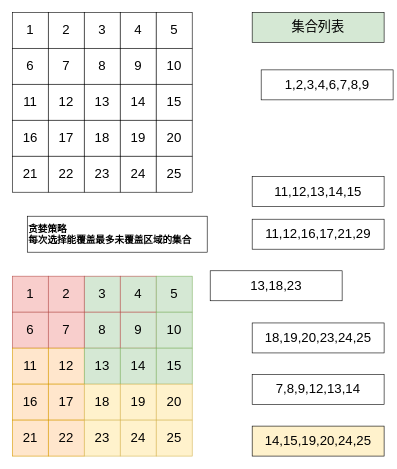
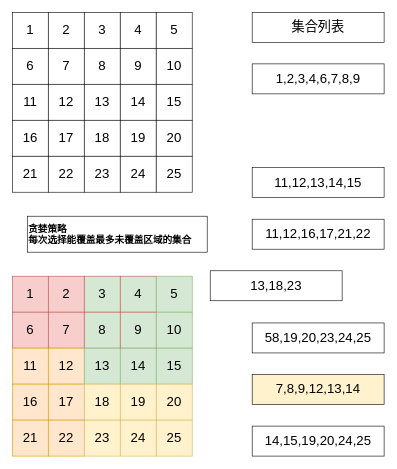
node "集合列表": fillcolor #d5e8d4 -> #ffffff
node "1,2,3,4,6,7,8,9": moved (327, 85) -> (318, 79)
node "11,12,13,14,15": moved (318, 192) -> (318, 183)
node "11,12,16,17,21,29": label "11,12,16,17,21,29" -> "11,12,16,17,21,22"
node "18,19,20,23,24,25": label "18,19,20,23,24,25" -> "58,19,20,23,24,25"
node "7,8,9,12,13,14": fillcolor #ffffff -> #fff2cc
node "14,15,19,20,24,25": fillcolor #fff2cc -> #ffffff
